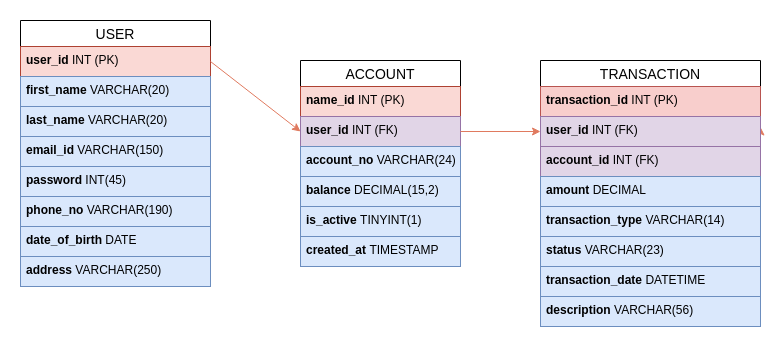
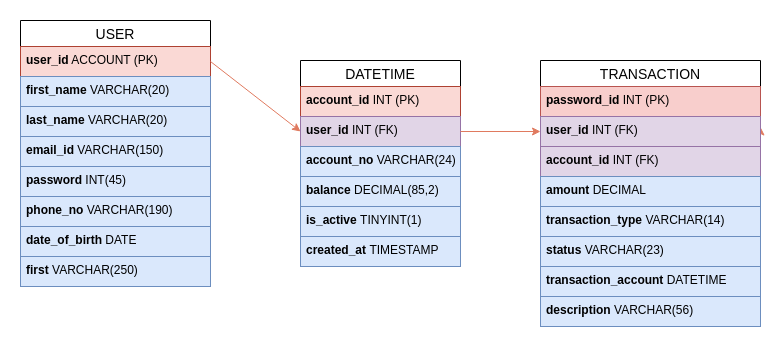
node "user_id INT (PK)": label "user_id INT (PK)" -> "user_id ACCOUNT (PK)"
node "ACCOUNT": label "ACCOUNT" -> "DATETIME"
node "name_id INT (PK)": label "name_id INT (PK)" -> "account_id INT (PK)"
node "transaction_id INT (PK)": label "transaction_id INT (PK)" -> "password_id INT (PK)"
node "balance DECIMAL(15,2)": label "balance DECIMAL(15,2)" -> "balance DECIMAL(85,2)"
node "address VARCHAR(250)": label "address VARCHAR(250)" -> "first VARCHAR(250)"
node "transaction_date DATETIME": label "transaction_date DATETIME" -> "transaction_account DATETIME"
